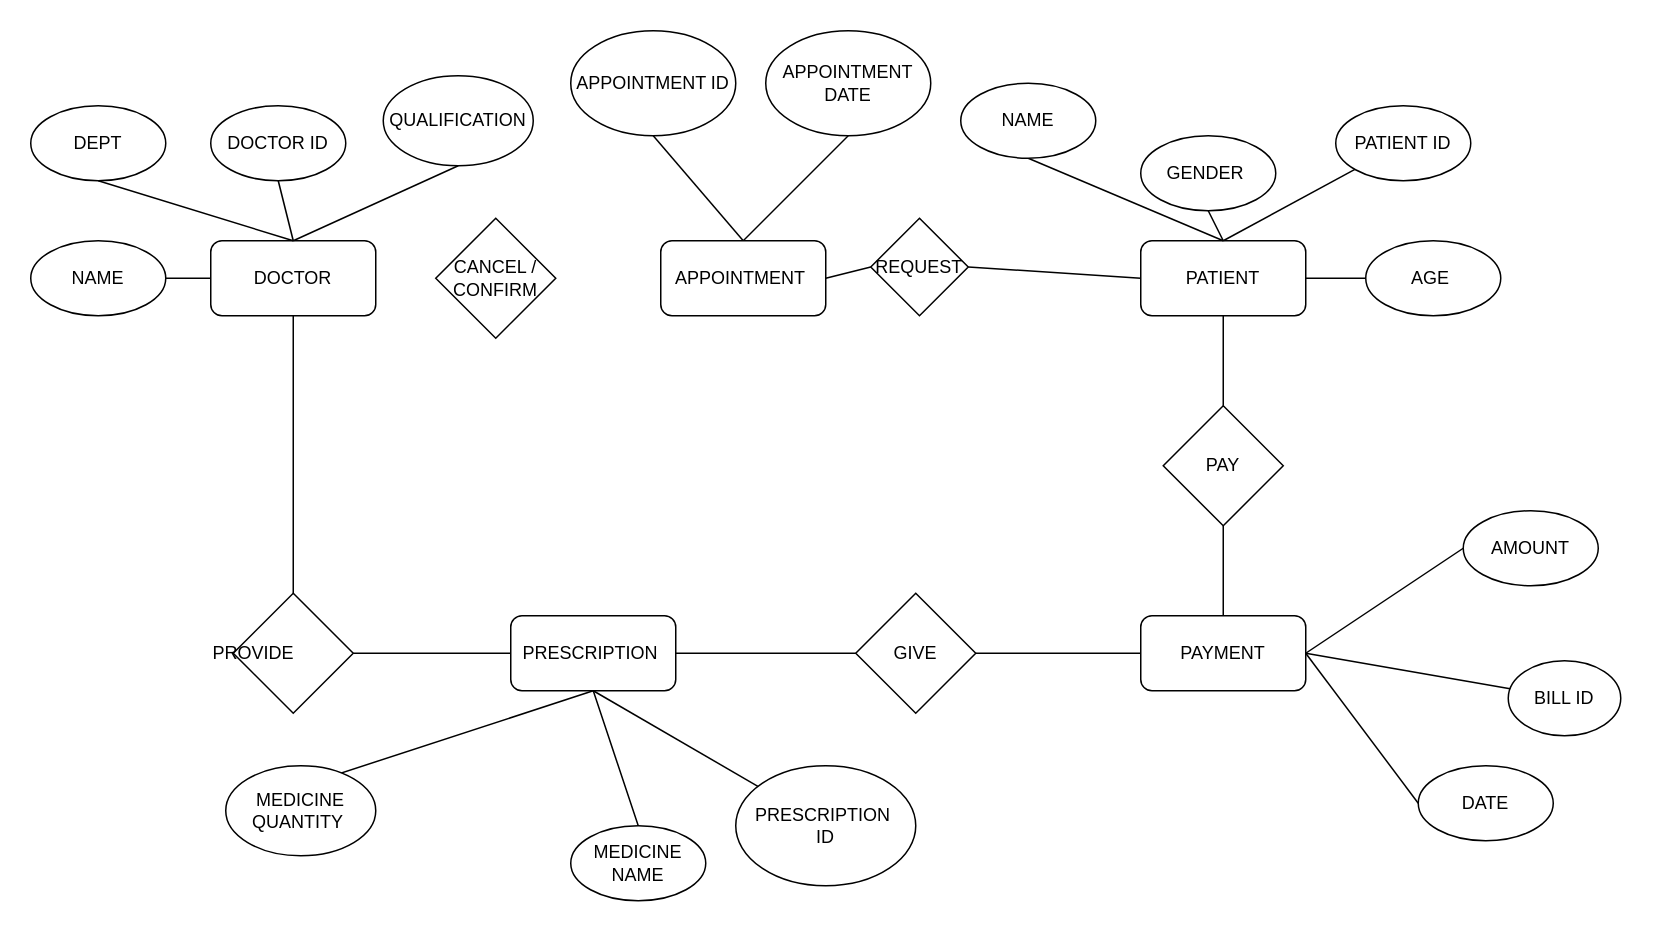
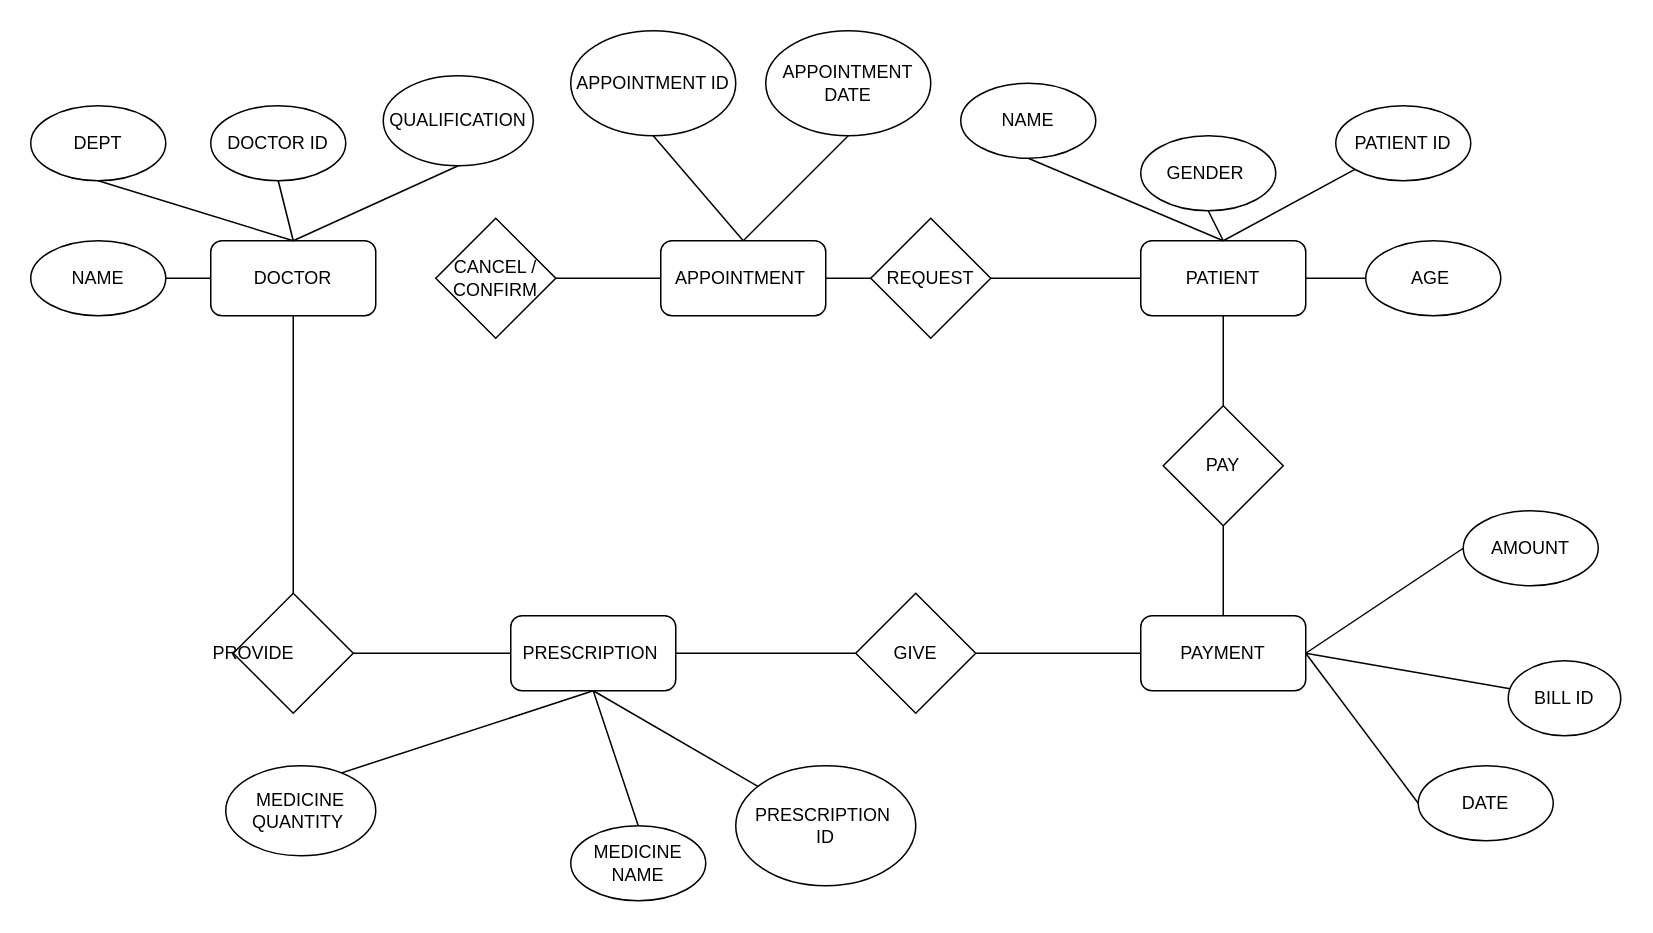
node "REQUEST": size 98x98 -> 120x120
edge "CANCEL / CONFIRM" -- "APPOINTMENT": added
